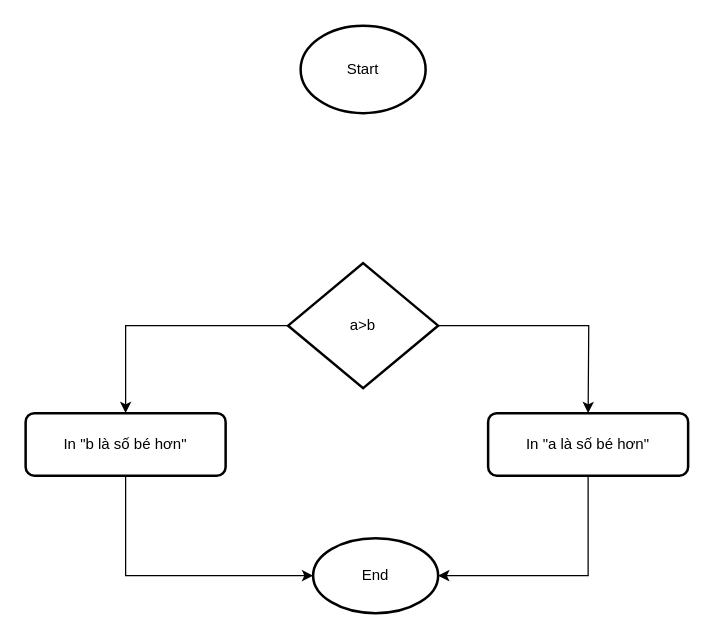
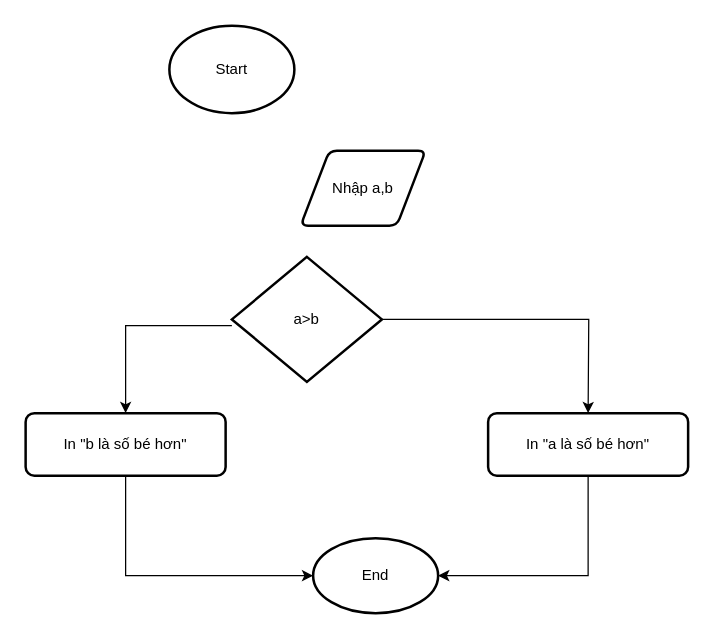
node "Start": moved (363, 69) -> (232, 69)
node "Nhập a,b": added
node "a>b": moved (363, 326) -> (307, 319)
